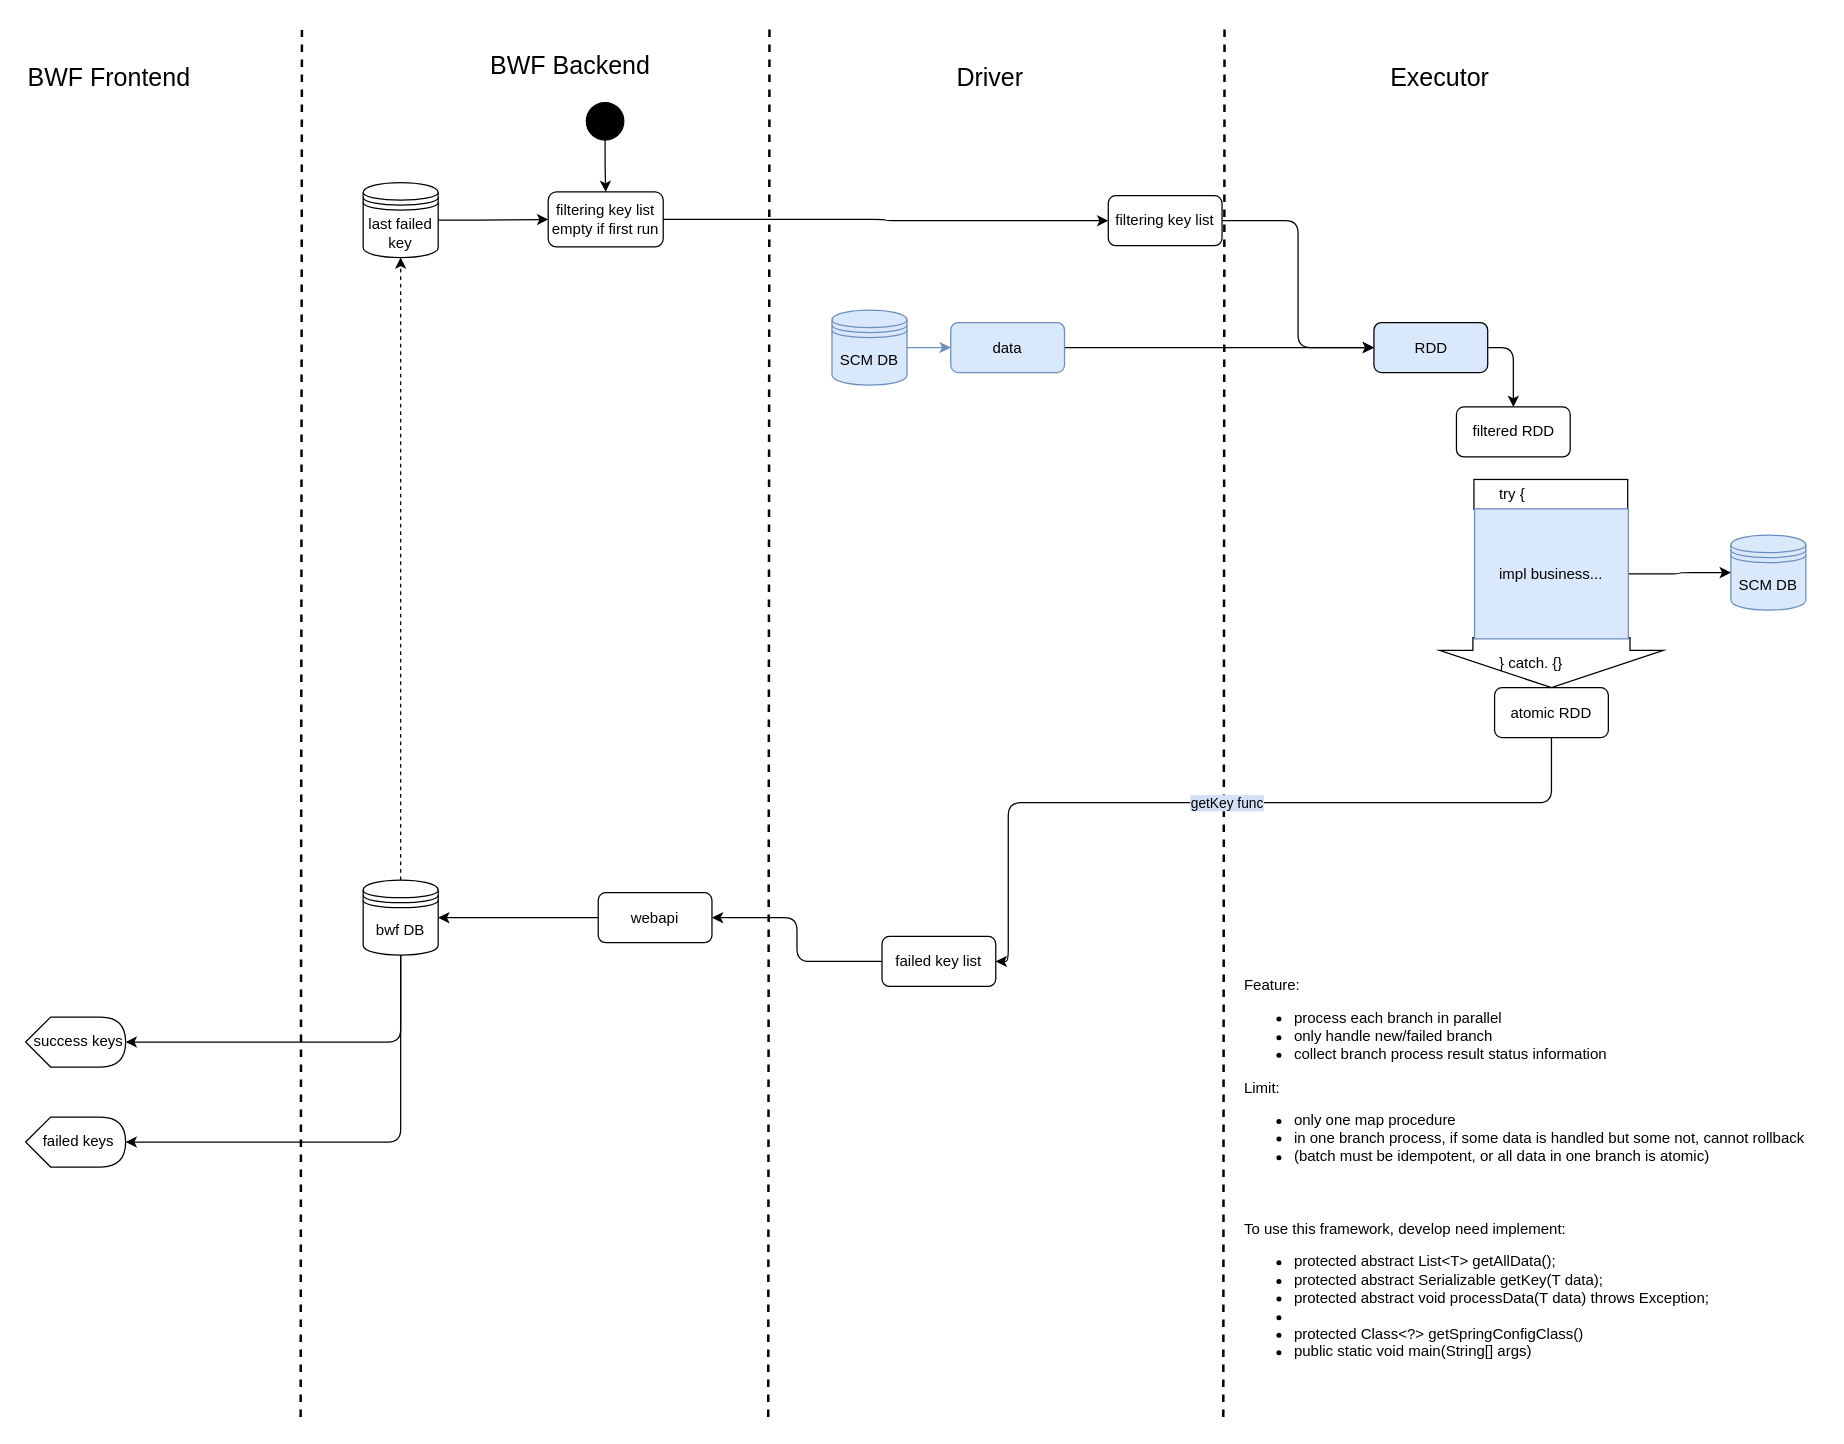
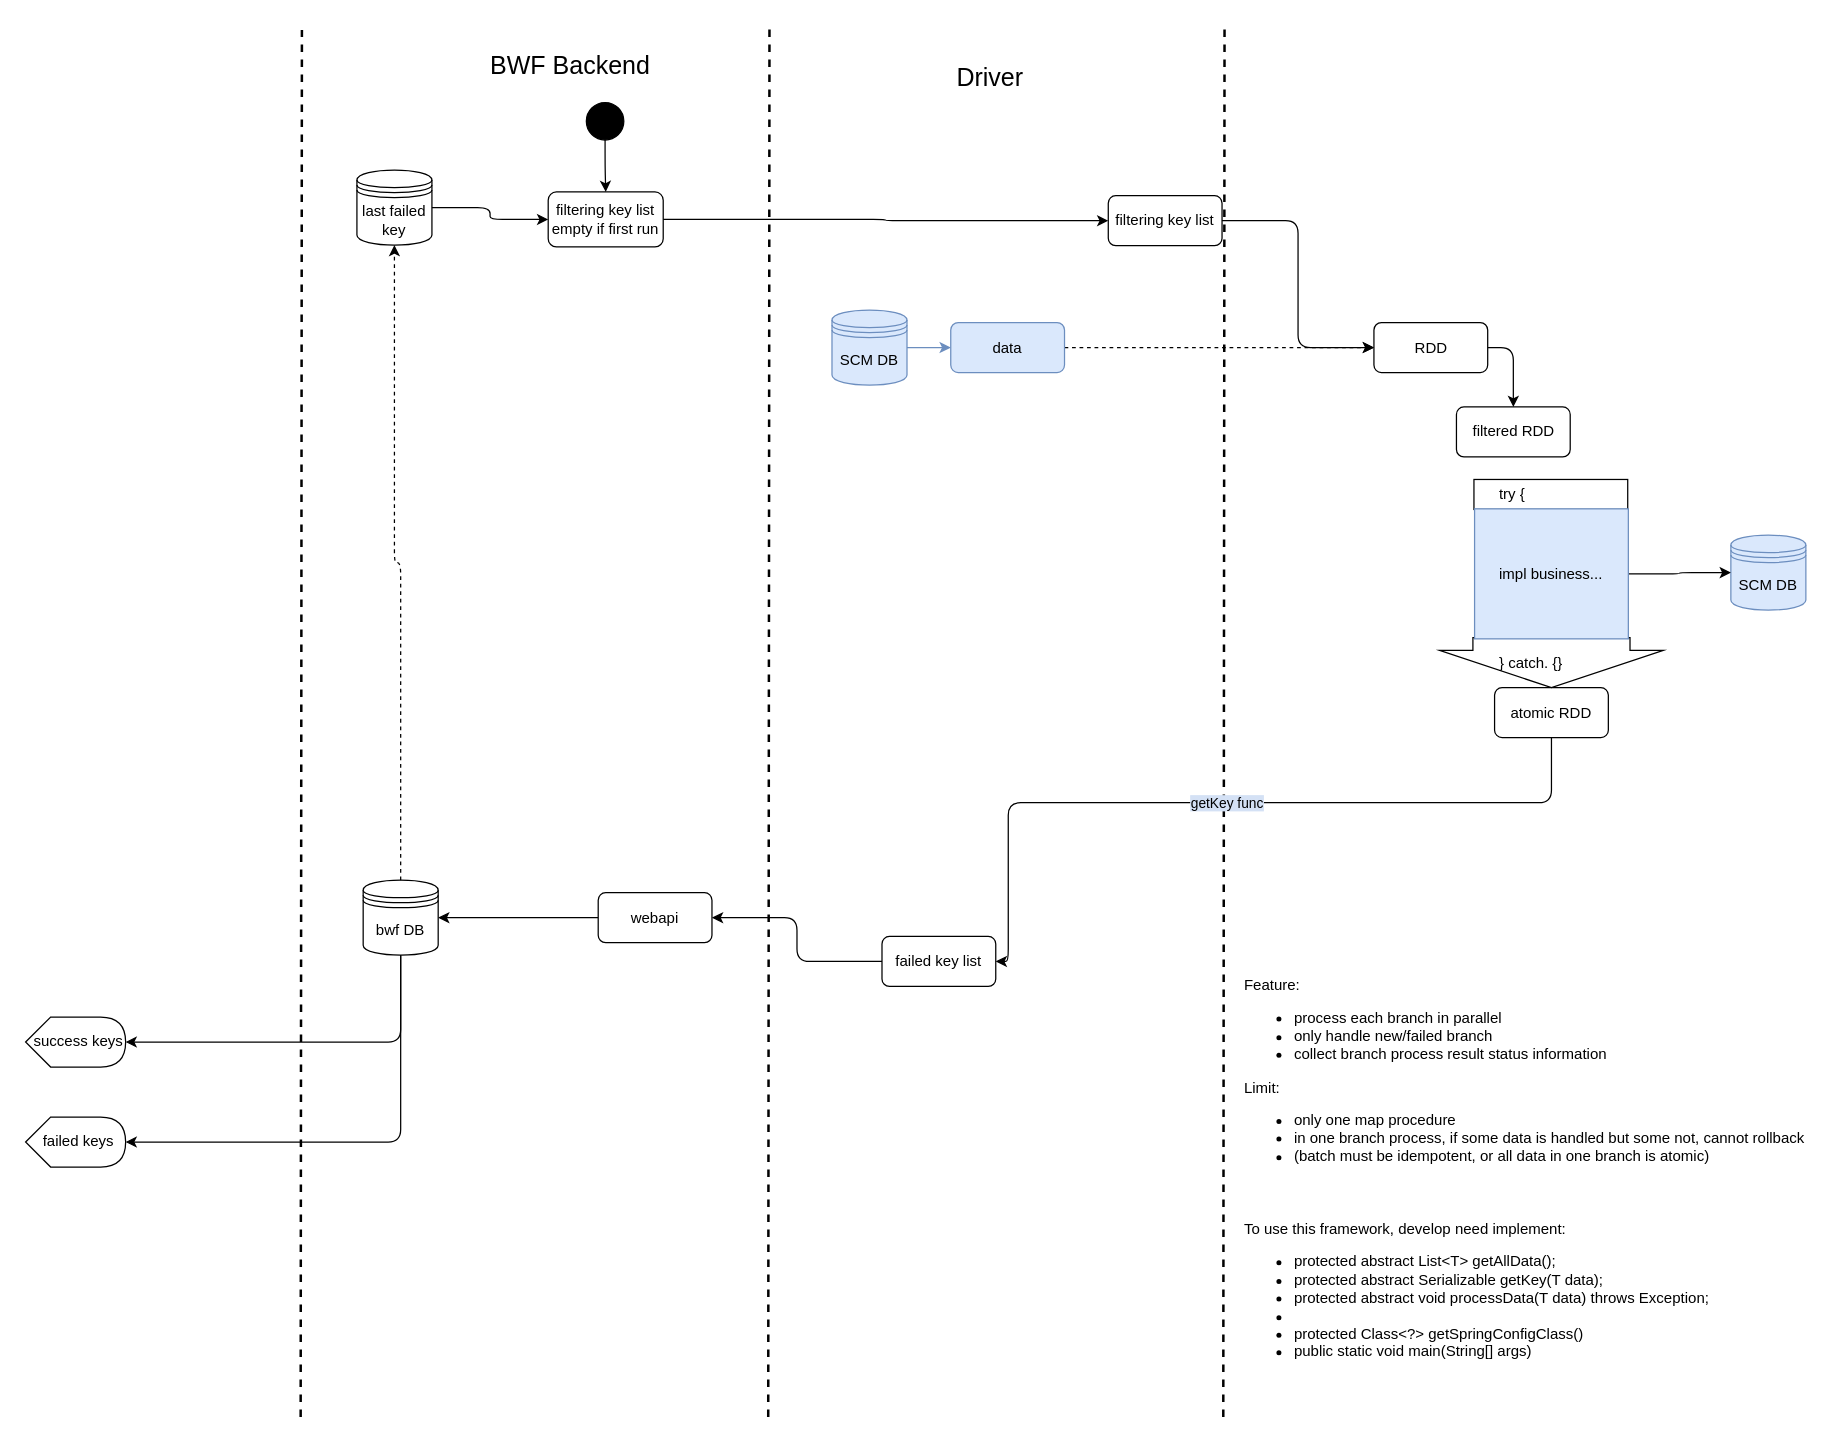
node "BWF Frontend": removed
node "Executor": removed
node "last failed key": moved (401, 220) -> (394, 208)
edge "data" -> "RDD": style solid -> dashed
node "RDD": fillcolor #dae8fc -> #ffffff
